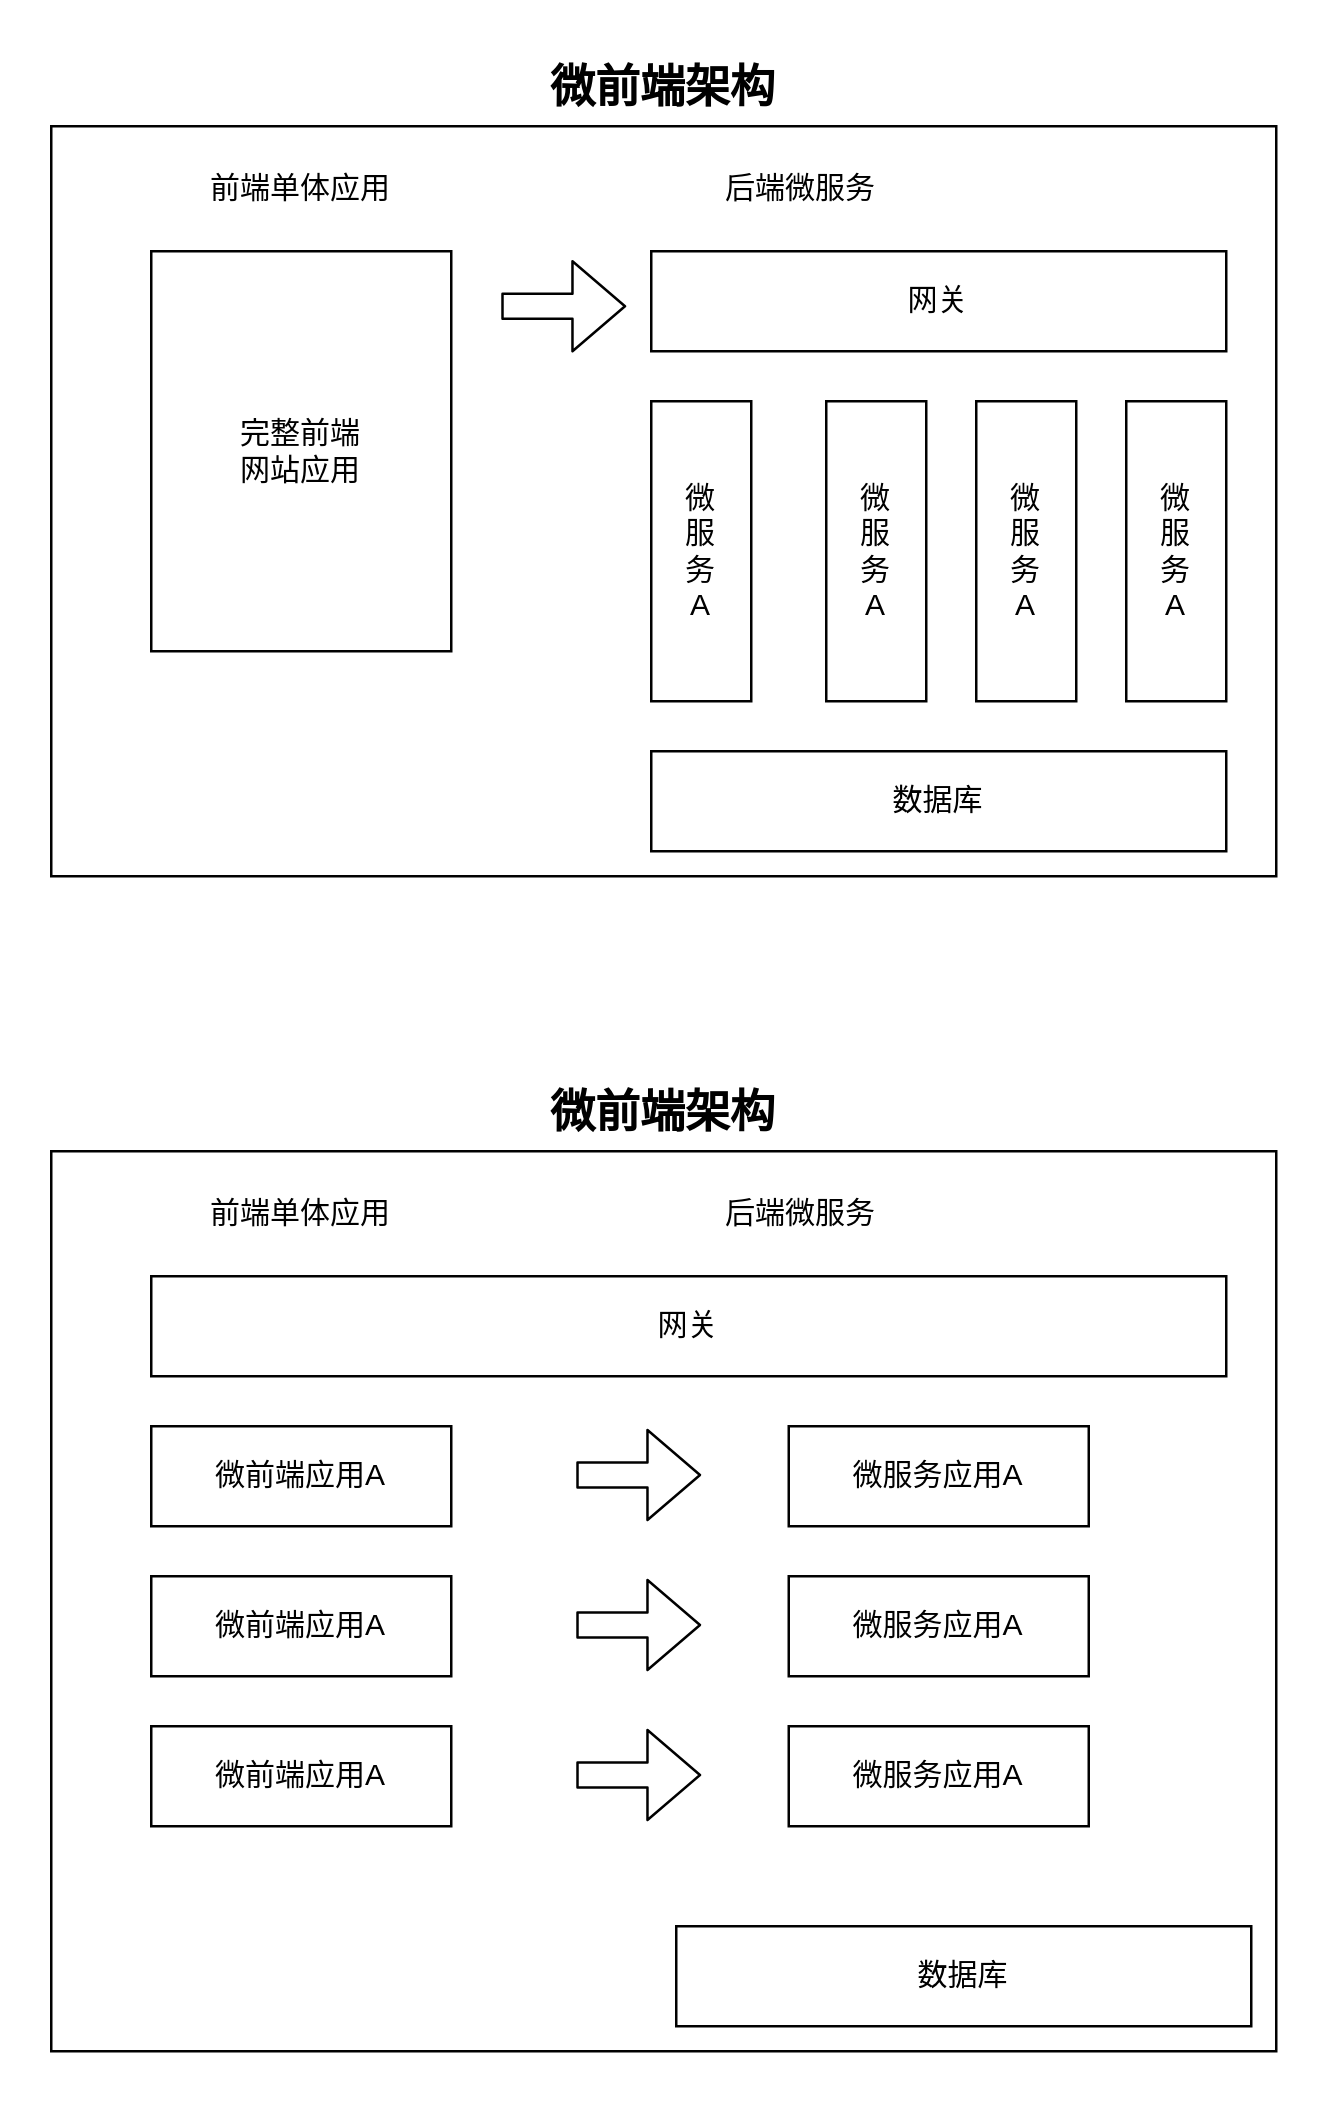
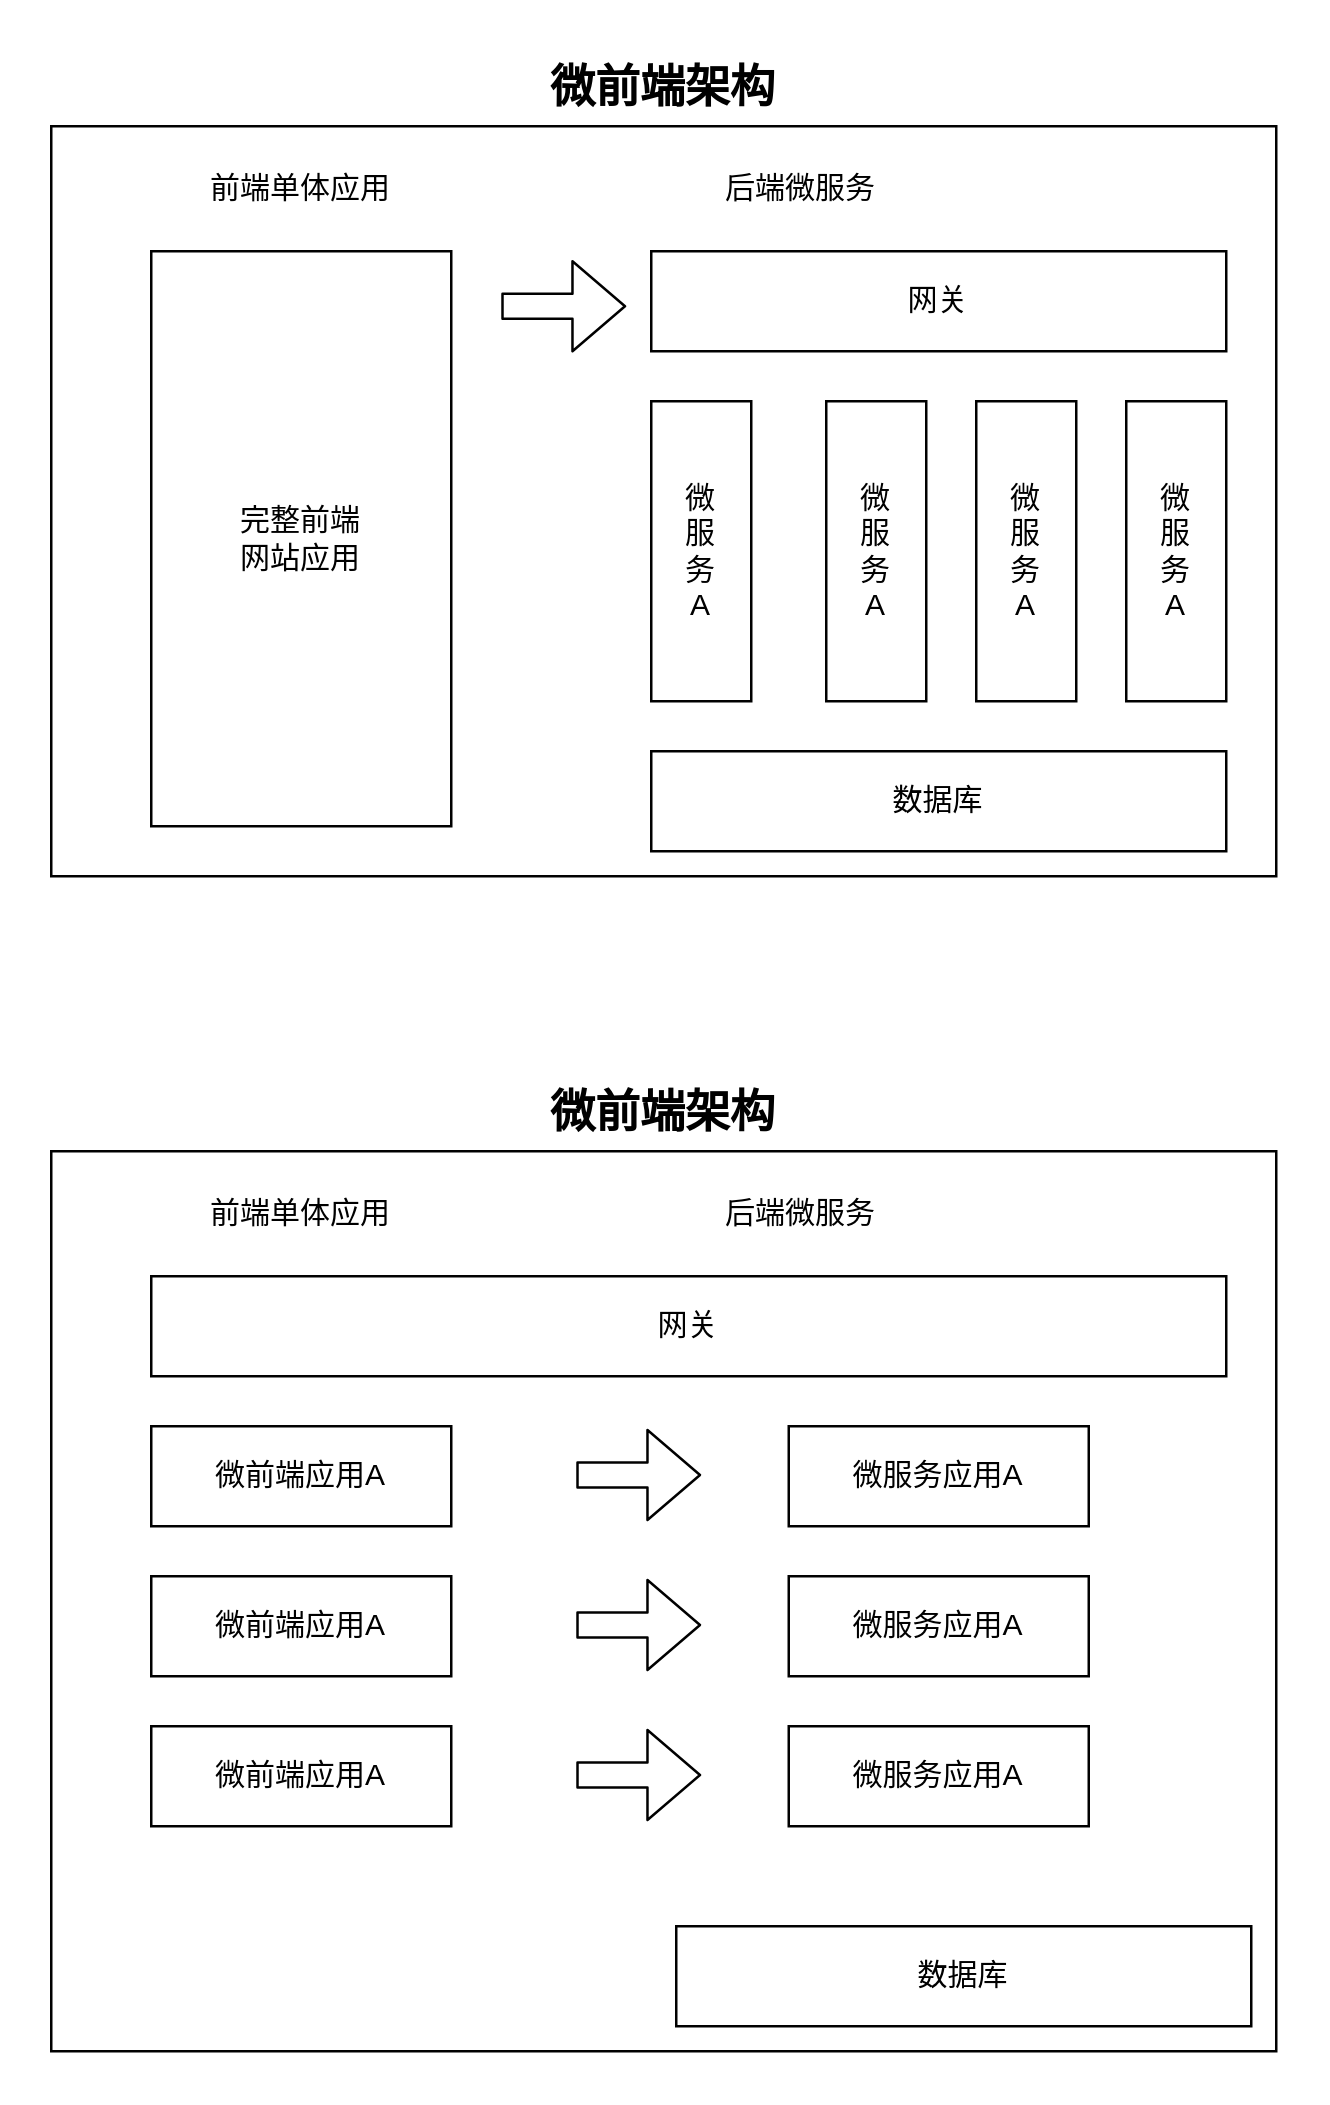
node "完整前端 网站应用": size 300x400 -> 300x575
